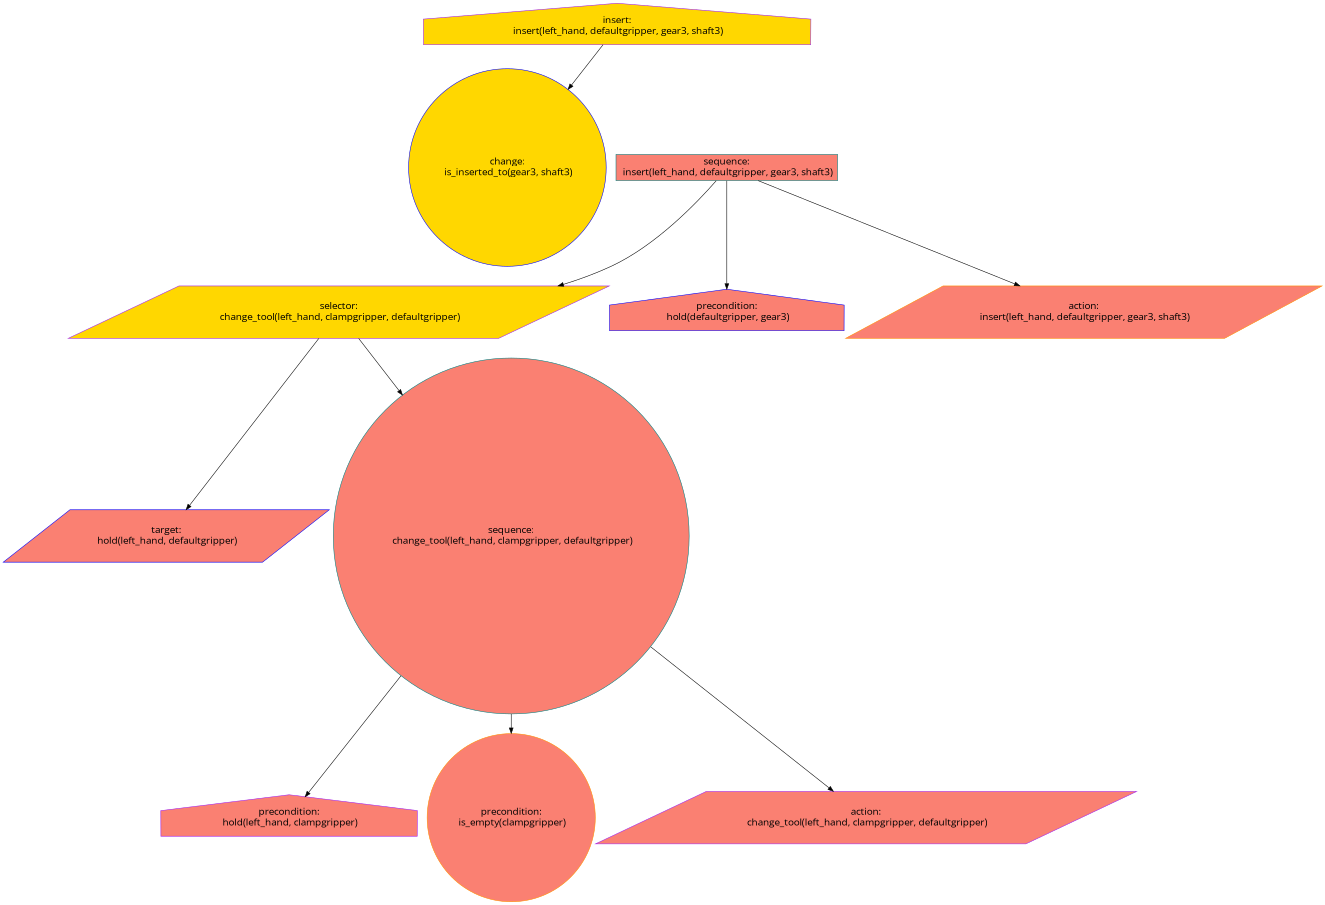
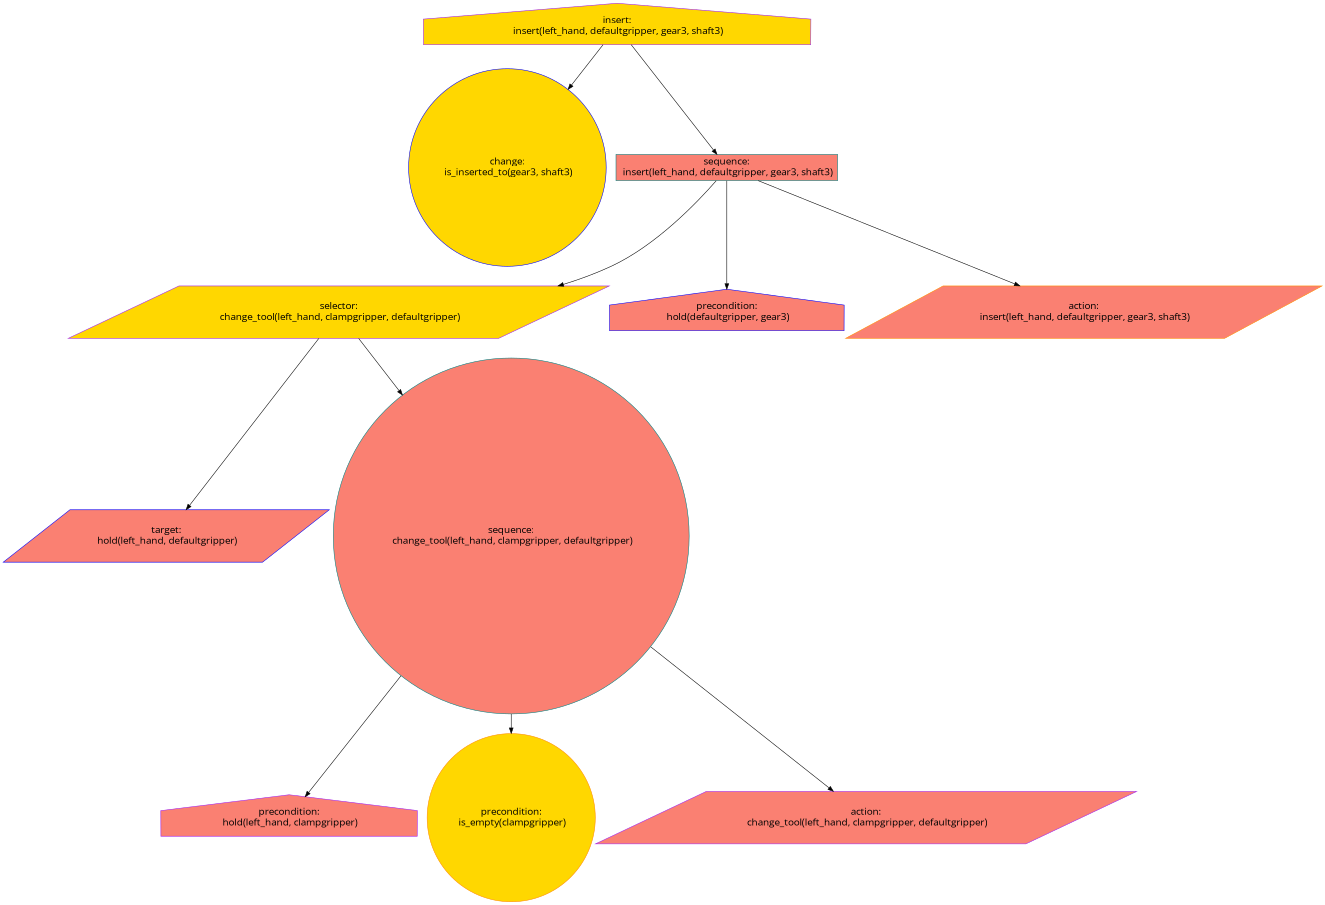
edge "insert: insert(left_hand, defaultgripper, gear3, shaft3)" -> "sequence: insert(left_hand, defaultgripper, gear3, shaft3)": added
node "precondition: is_empty(clampgripper)": fillcolor salmon -> gold
